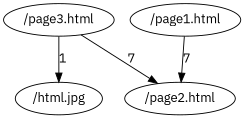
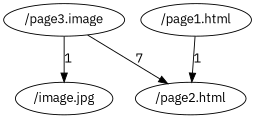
node "/page3.html": label "/page3.html" -> "/page3.image"
edge "/page1.html" -> "/page2.html": label "7" -> "1"
node "/html.jpg": label "/html.jpg" -> "/image.jpg"
